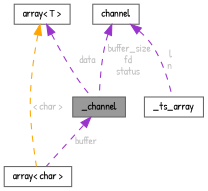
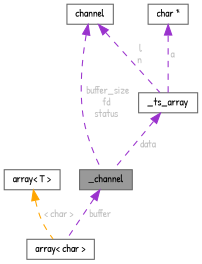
node "char *": added
edge "_channel" -> "array< T >": now "_channel" -> "_ts_array"
